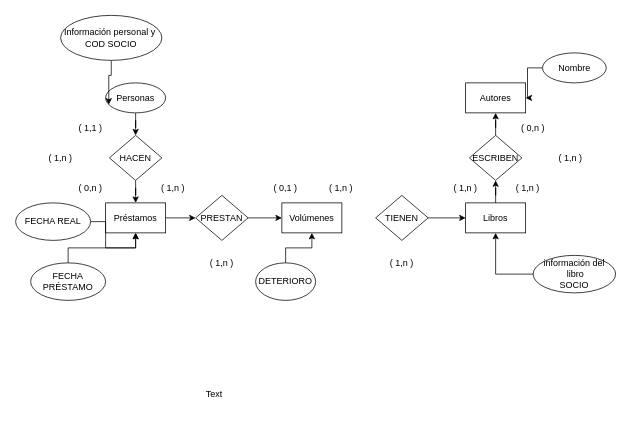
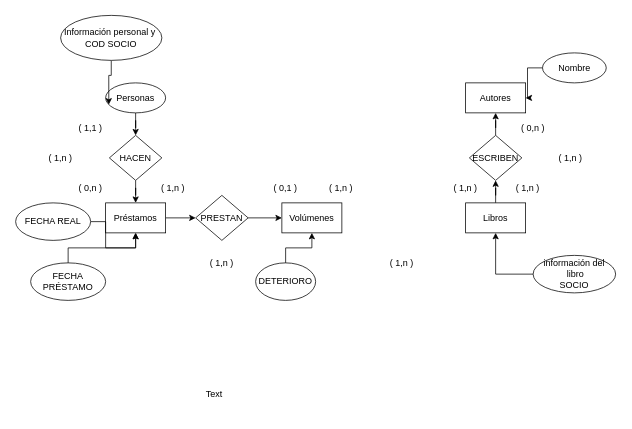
node "TIENEN": removed
edge "TIENEN" -> "Libros": removed
